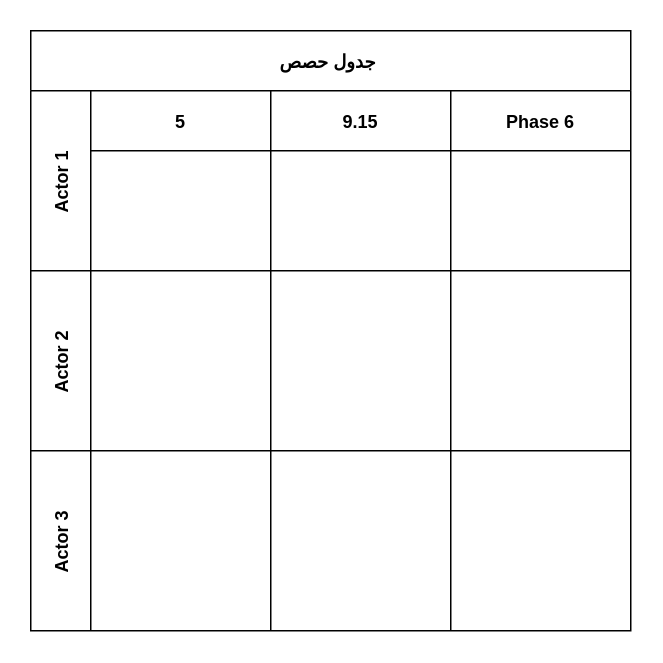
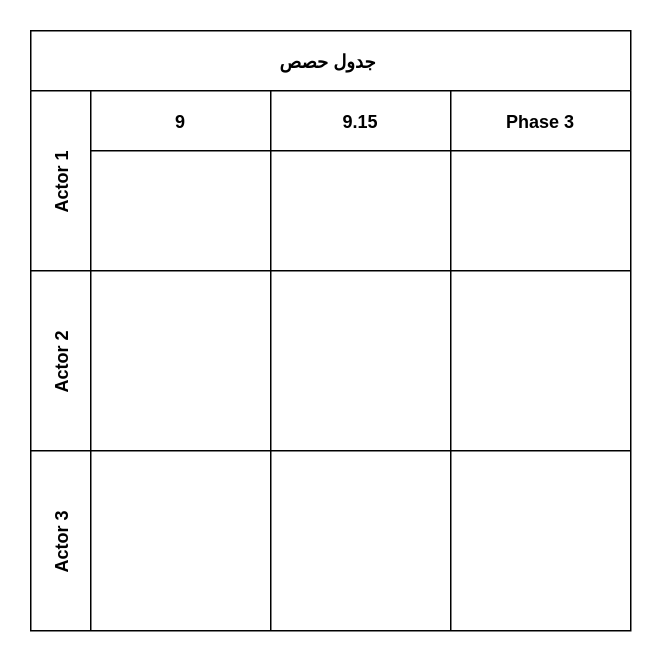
node "5": label "5" -> "9"
node "Phase 6": label "Phase 6" -> "Phase 3"
